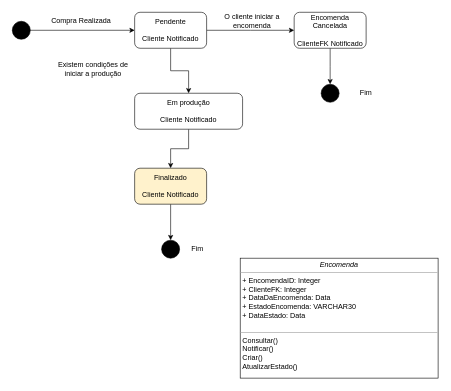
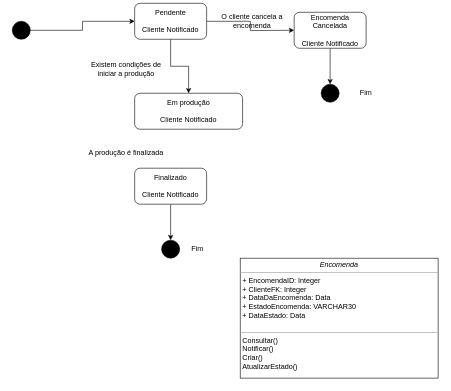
node "Compra Realizada": removed
node "O cliente iniciar a encomenda": label "O cliente iniciar a encomenda" -> "O cliente cancela a encomenda"
node "Pendente Cliente Notificado": moved (171, 30) -> (171, 21)
node "Encomenda Cancelada ClienteFK Notificado": label "Encomenda Cancelada ClienteFK Notificado" -> "Encomenda Cancelada Cliente Notificado"
node "Existem condições de iniciar a produção": moved (93, 69) -> (126, 69)
edge "Em produção Cliente Notificado" -> "Finalizado Cliente Notificado": removed
node "A produção é finalizada": added
node "Finalizado Cliente Notificado": fillcolor #fff2cc -> #ffffff
